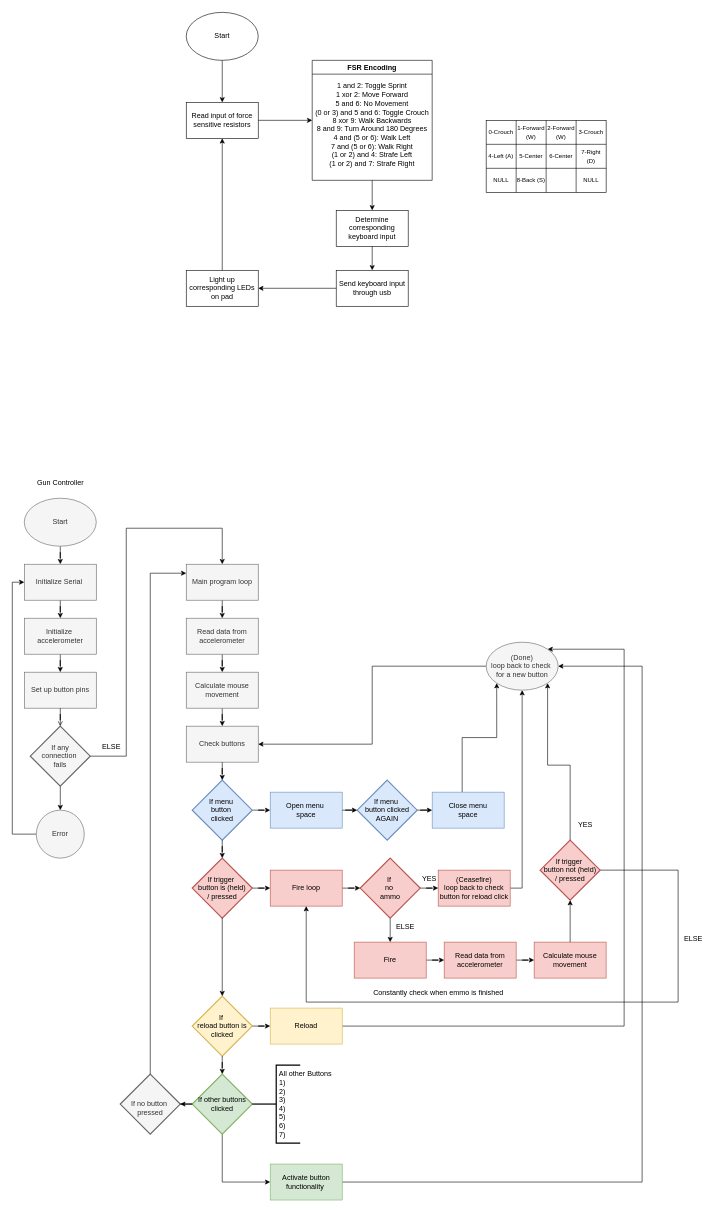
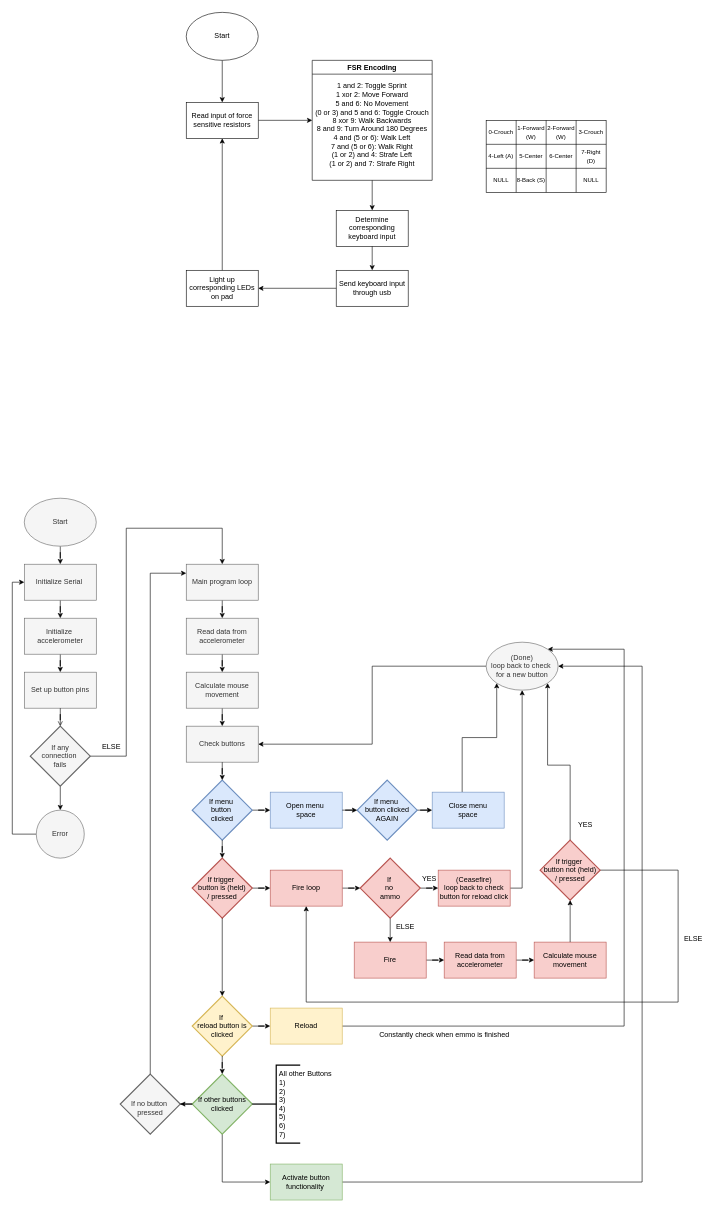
node "Gun Controller": removed
node "Constantly check when emmo is finished": moved (438, 993) -> (444, 1035)
